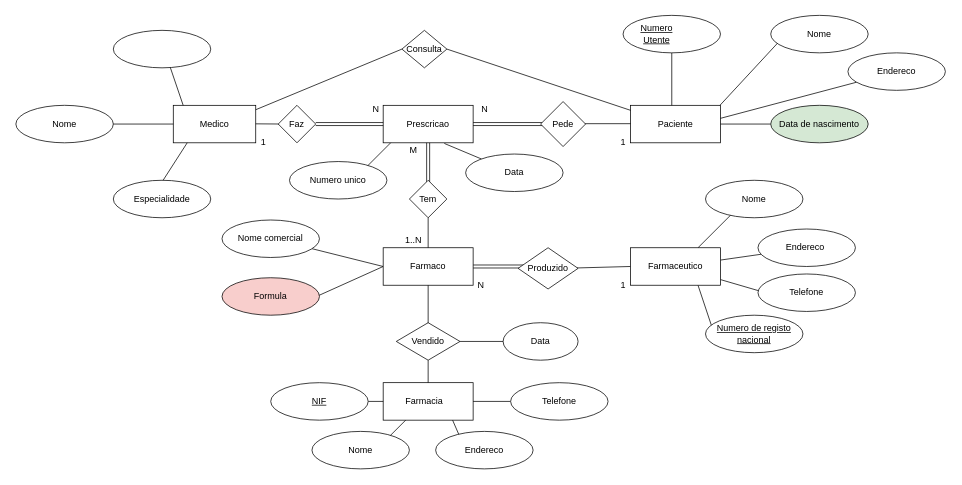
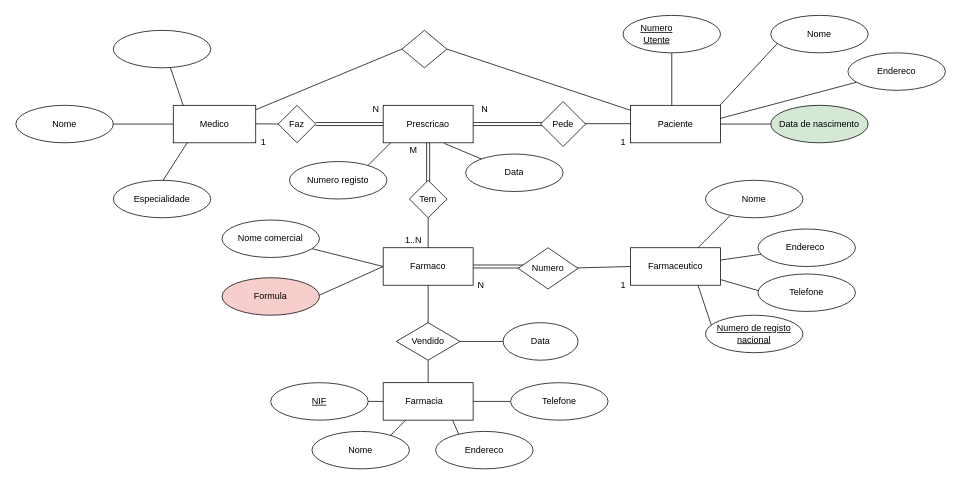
node "Consulta": removed
node "Numero unico": label "Numero unico" -> "Numero registo"
node "Produzido": label "Produzido" -> "Numero"
